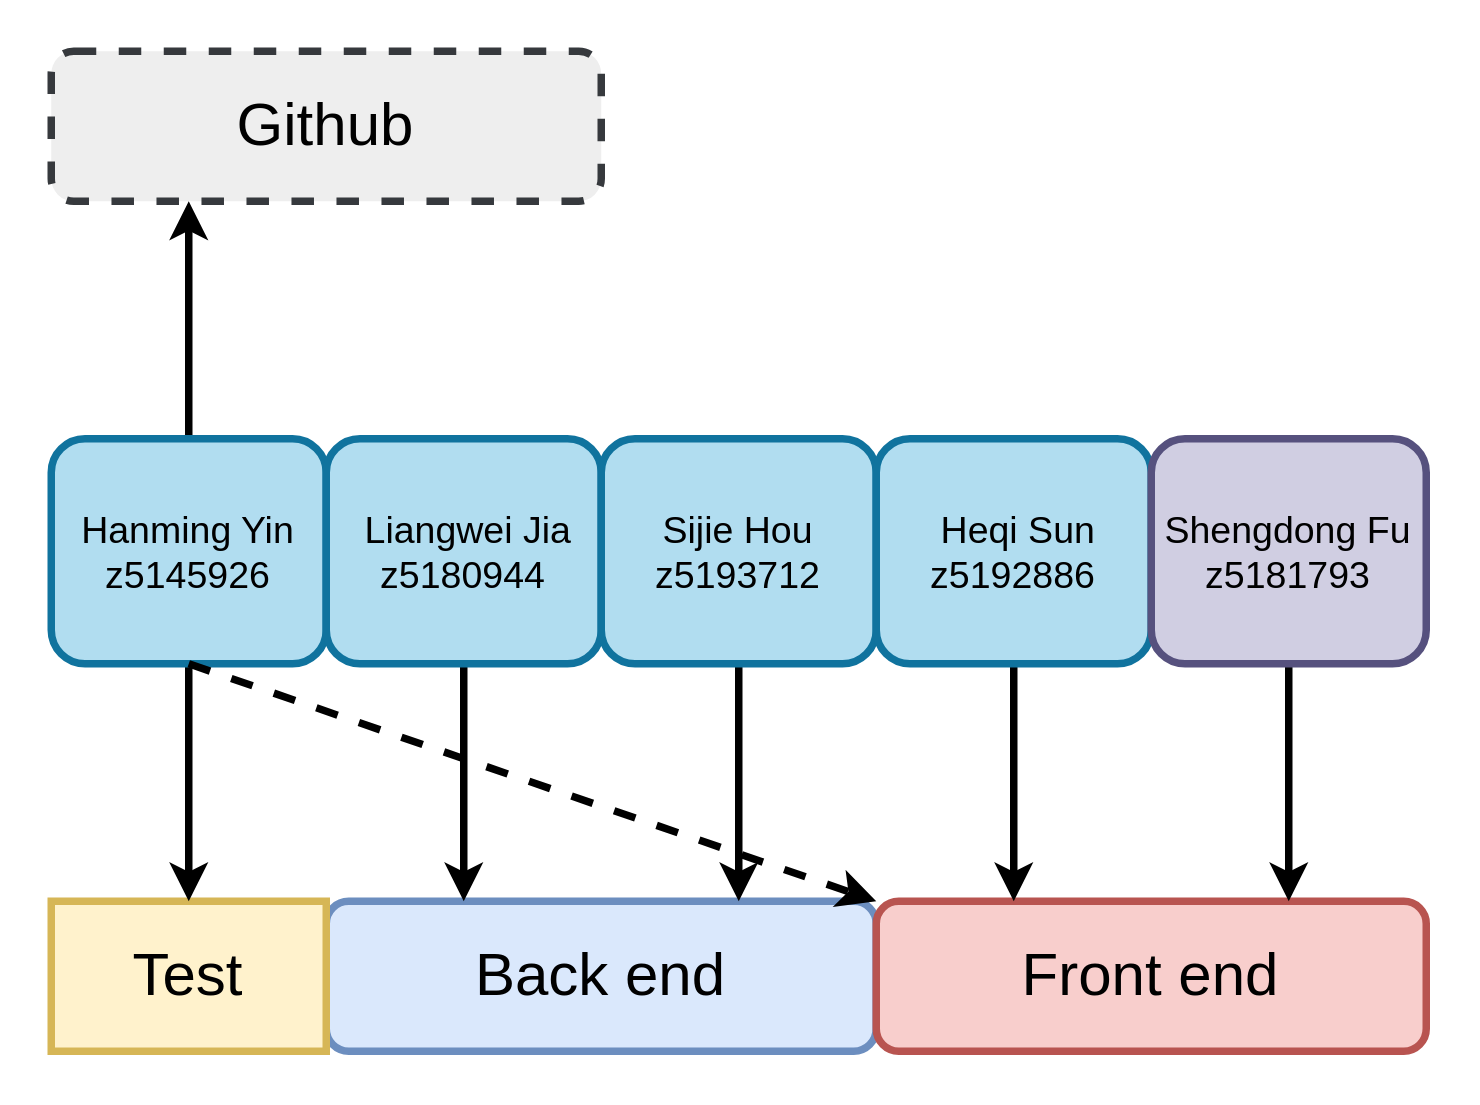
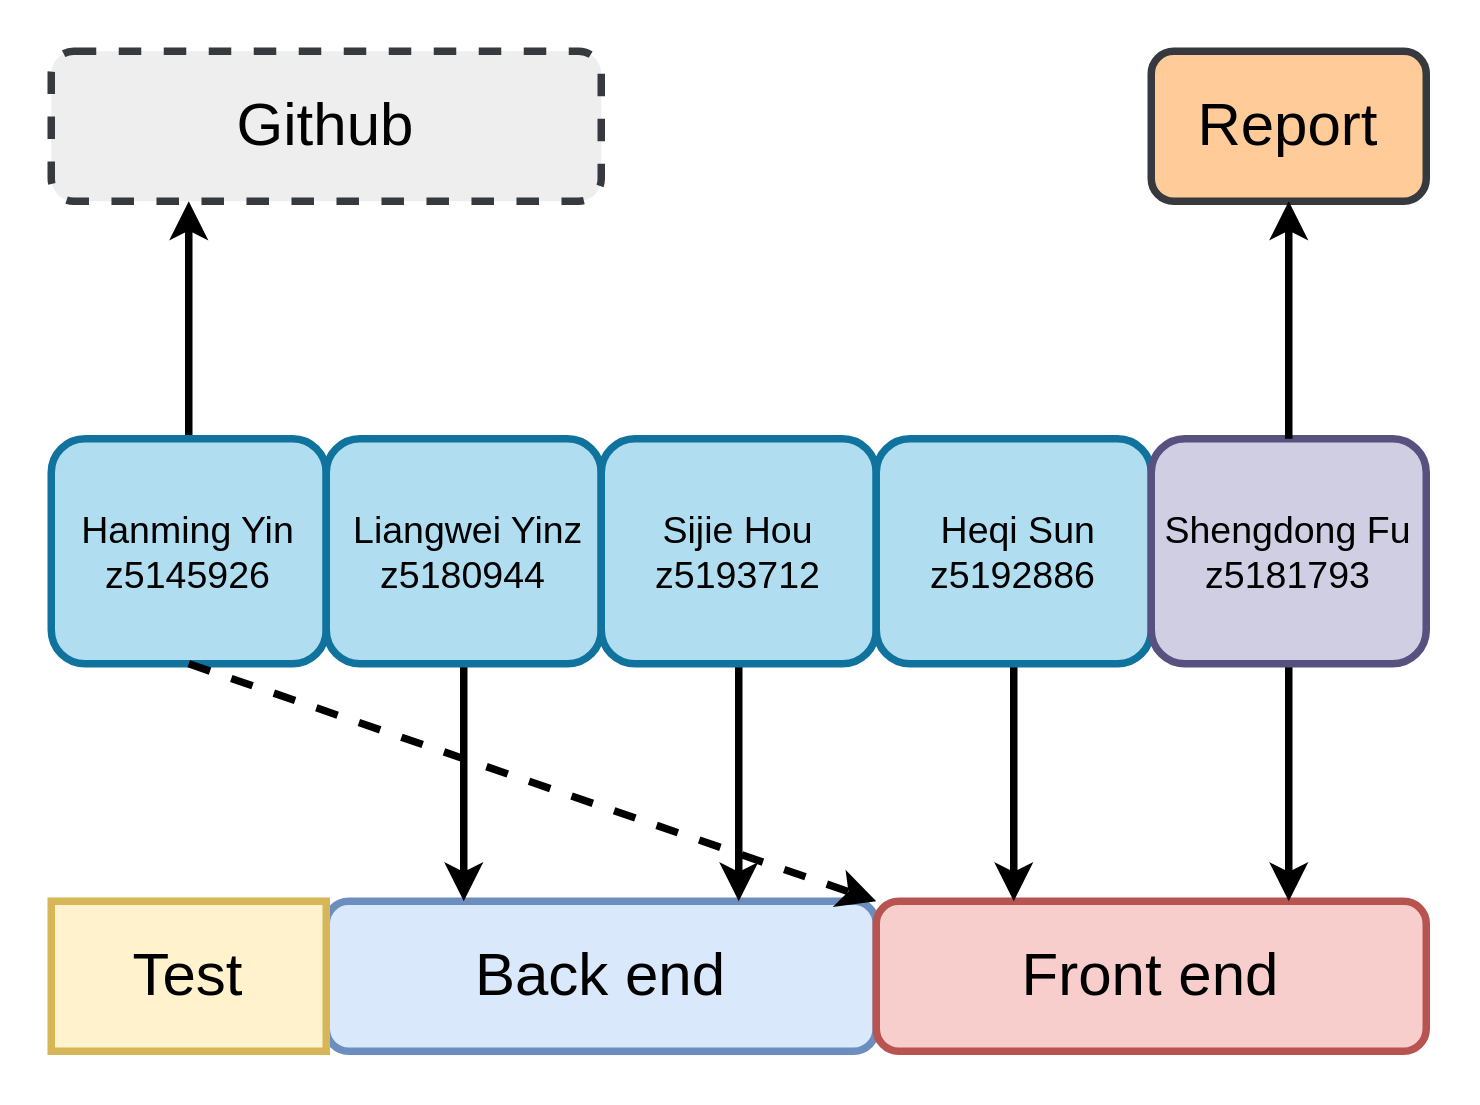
node "Report": added
edge "Shengdong Fu z5181793" -> "Report": added
node "Liangwei Jia z5180944": label "Liangwei Jia z5180944" -> "Liangwei Yinz z5180944"
edge "Hanming Yinz5145926" -> "Test": removed
